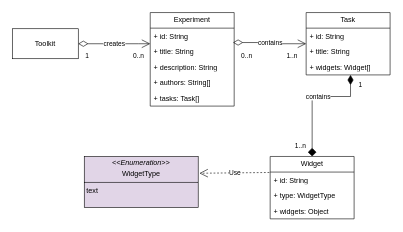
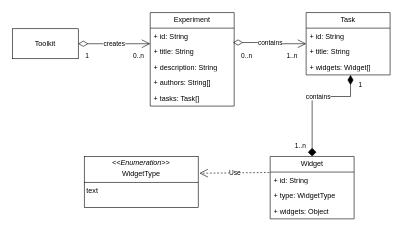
node "<<Enumeration>> WidgetType text": fillcolor #e1d5e7 -> #ffffff
